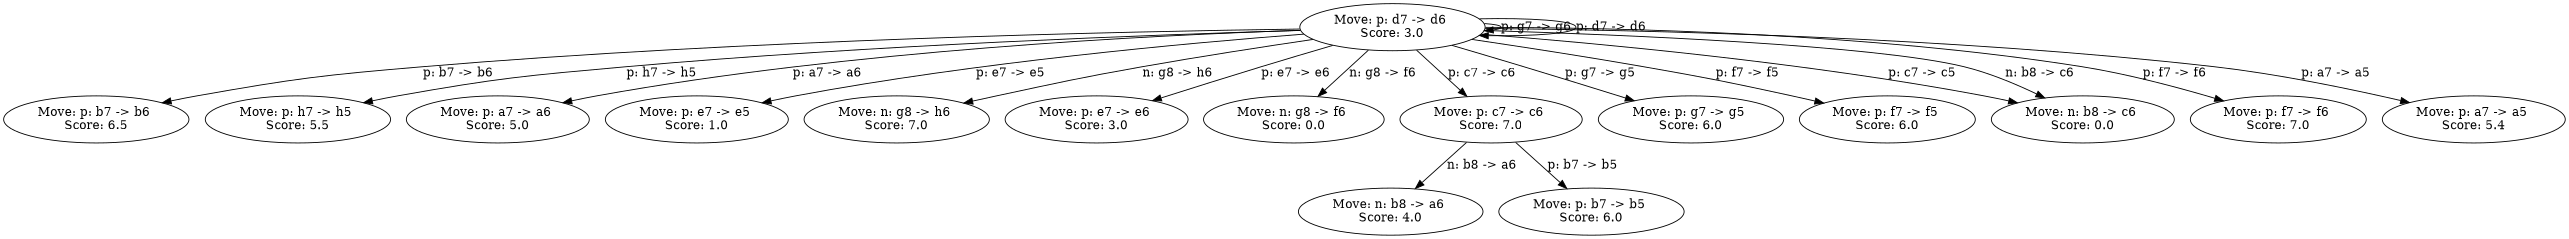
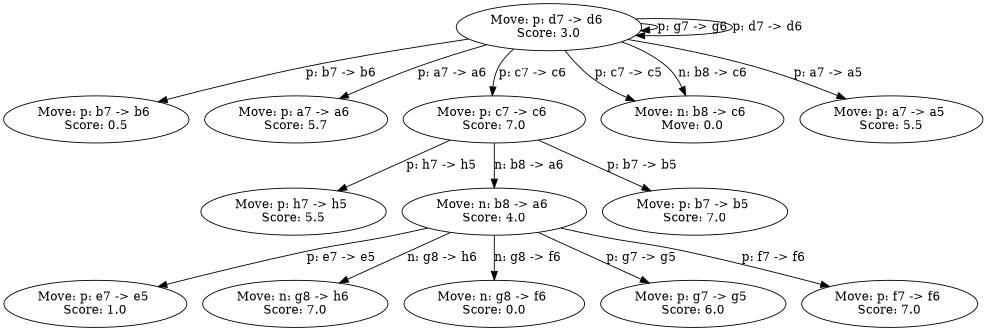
edge "Move: p: d7 -> d6 Score: 3.0" -> "Move: p: h7 -> h5 Score: 5.5": now "Move: p: c7 -> c6 Score: 7.0" -> "Move: p: h7 -> h5 Score: 5.5"
edge "Move: p: d7 -> d6 Score: 3.0" -> "Move: p: f7 -> f6 Score: 7.0": now "Move: n: b8 -> a6 Score: 4.0" -> "Move: p: f7 -> f6 Score: 7.0"
edge "Move: p: d7 -> d6 Score: 3.0" -> "Move: p: e7 -> e5 Score: 1.0": now "Move: n: b8 -> a6 Score: 4.0" -> "Move: p: e7 -> e5 Score: 1.0"
edge "Move: p: d7 -> d6 Score: 3.0" -> "Move: n: g8 -> h6 Score: 7.0": now "Move: n: b8 -> a6 Score: 4.0" -> "Move: n: g8 -> h6 Score: 7.0"
edge "Move: p: d7 -> d6 Score: 3.0" -> "Move: n: g8 -> f6 Score: 0.0": now "Move: n: b8 -> a6 Score: 4.0" -> "Move: n: g8 -> f6 Score: 0.0"
edge "Move: p: d7 -> d6 Score: 3.0" -> "Move: p: g7 -> g5 Score: 6.0": now "Move: n: b8 -> a6 Score: 4.0" -> "Move: p: g7 -> g5 Score: 6.0"
node "Move: p: b7 -> b6 Score: 6.5": label "Move: p: b7 -> b6 Score: 6.5" -> "Move: p: b7 -> b6 Score: 0.5"
node "Move: p: a7 -> a6 Score: 5.0": label "Move: p: a7 -> a6 Score: 5.0" -> "Move: p: a7 -> a6 Score: 5.7"
node "Move: p: e7 -> e6 Score: 3.0": removed
node "Move: p: f7 -> f5 Score: 6.0": removed
node "Move: n: b8 -> c6 Score: 0.0": label "Move: n: b8 -> c6 Score: 0.0" -> "Move: n: b8 -> c6 Move: 0.0"
node "Move: p: a7 -> a5 Score: 5.4": label "Move: p: a7 -> a5 Score: 5.4" -> "Move: p: a7 -> a5 Score: 5.5"
node "Move: p: b7 -> b5 Score: 6.0": label "Move: p: b7 -> b5 Score: 6.0" -> "Move: p: b7 -> b5 Score: 7.0"
